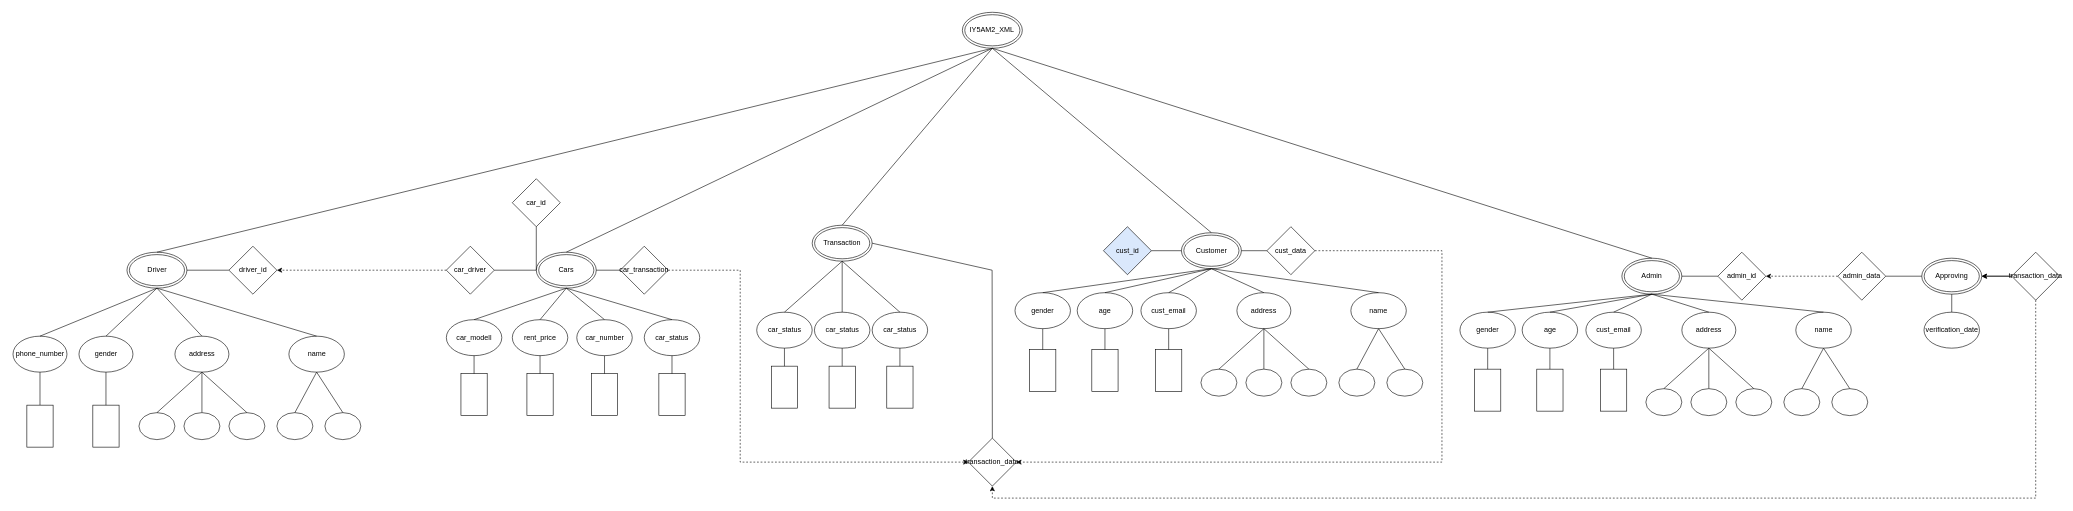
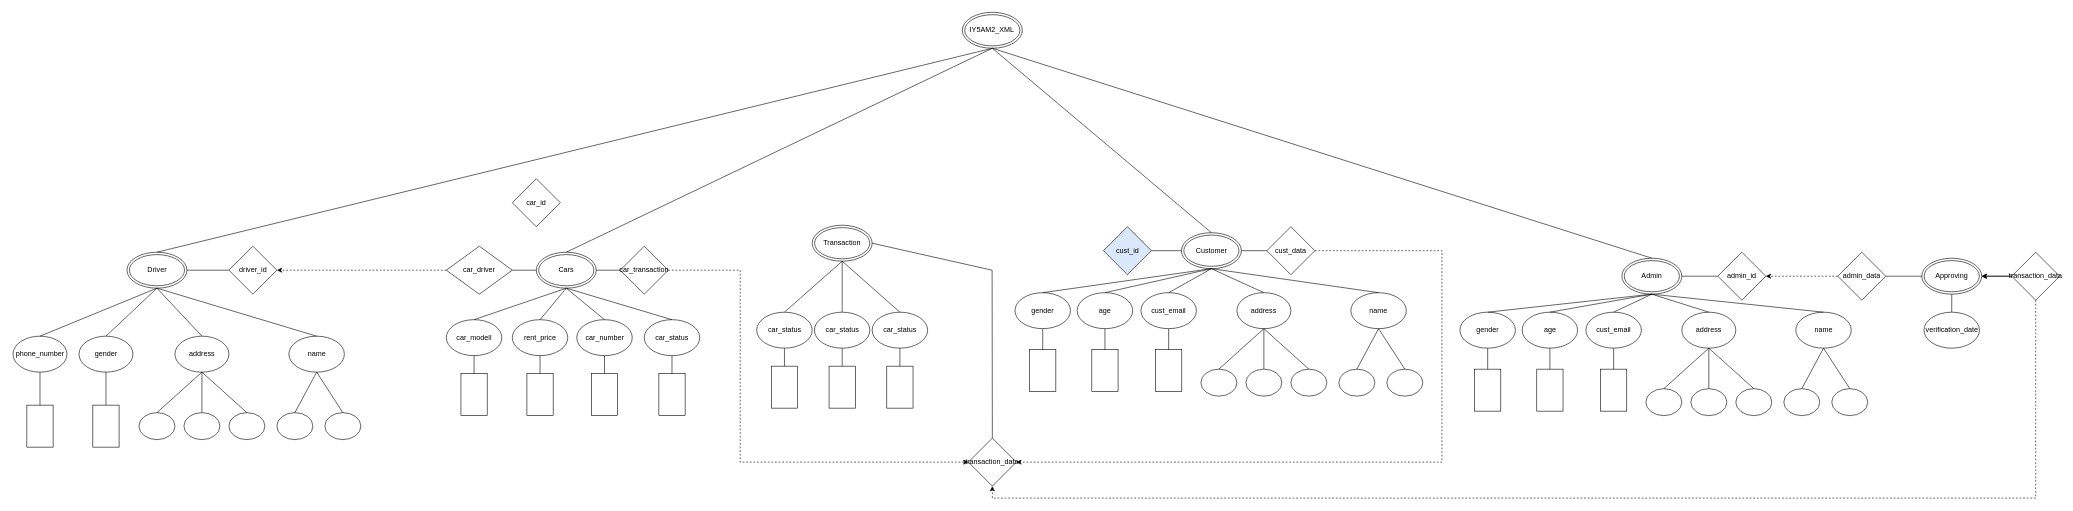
edge "IY5AM2_XML" -- "Transaction": removed
edge "car_id" -- "Cars": removed
node "car_driver": size 48x48 -> 66x48
